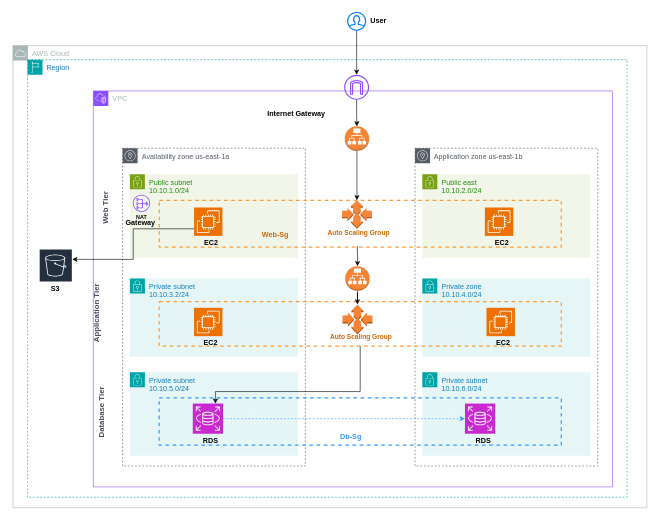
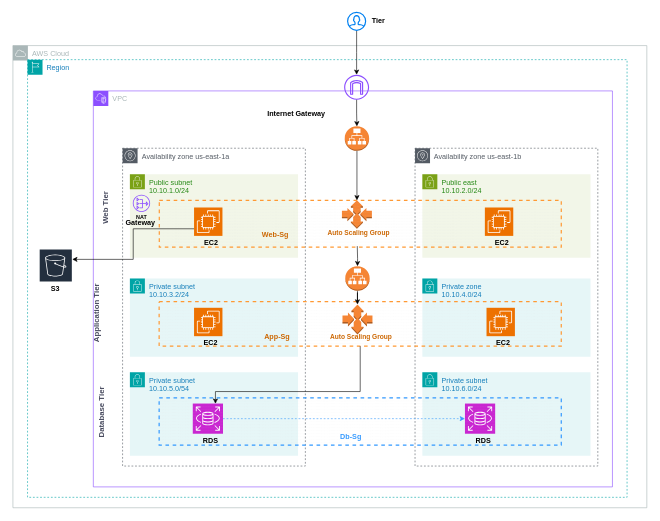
node "User": label "User" -> "Tier"
node "Application zone us-east-1b": label "Application zone us-east-1b" -> "Availability zone us-east-1b"
node "App-Sg": added
node "Private subnet 10.10.5.0/24": label "Private subnet 10.10.5.0/24" -> "Private subnet 10.10.5.0/54"
